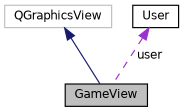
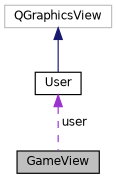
edge "GameView" -> "QGraphicsView": now "User" -> "QGraphicsView"
